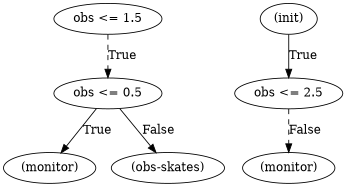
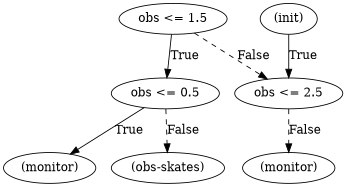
edge "obs <= 1.5" -> "obs <= 0.5": style dashed -> solid
edge "obs <= 1.5" -> "obs <= 2.5": added, label "False"
edge "obs <= 0.5" -> "(obs-skates)": style solid -> dashed
